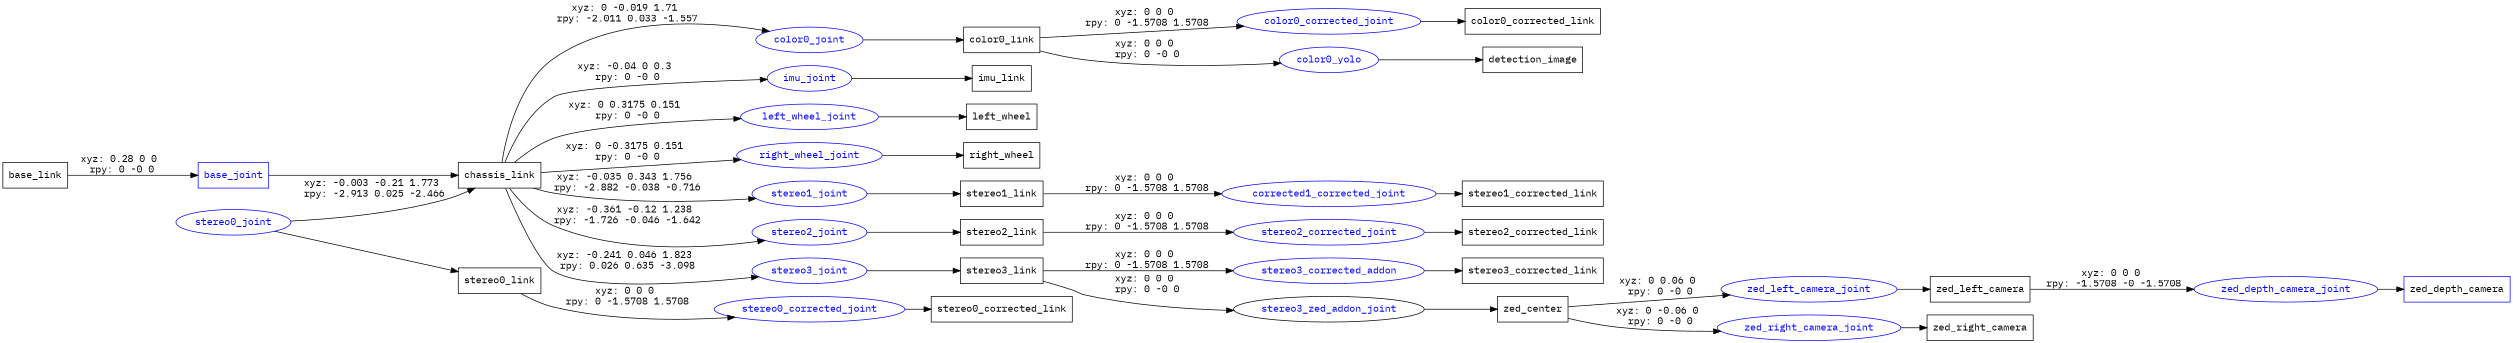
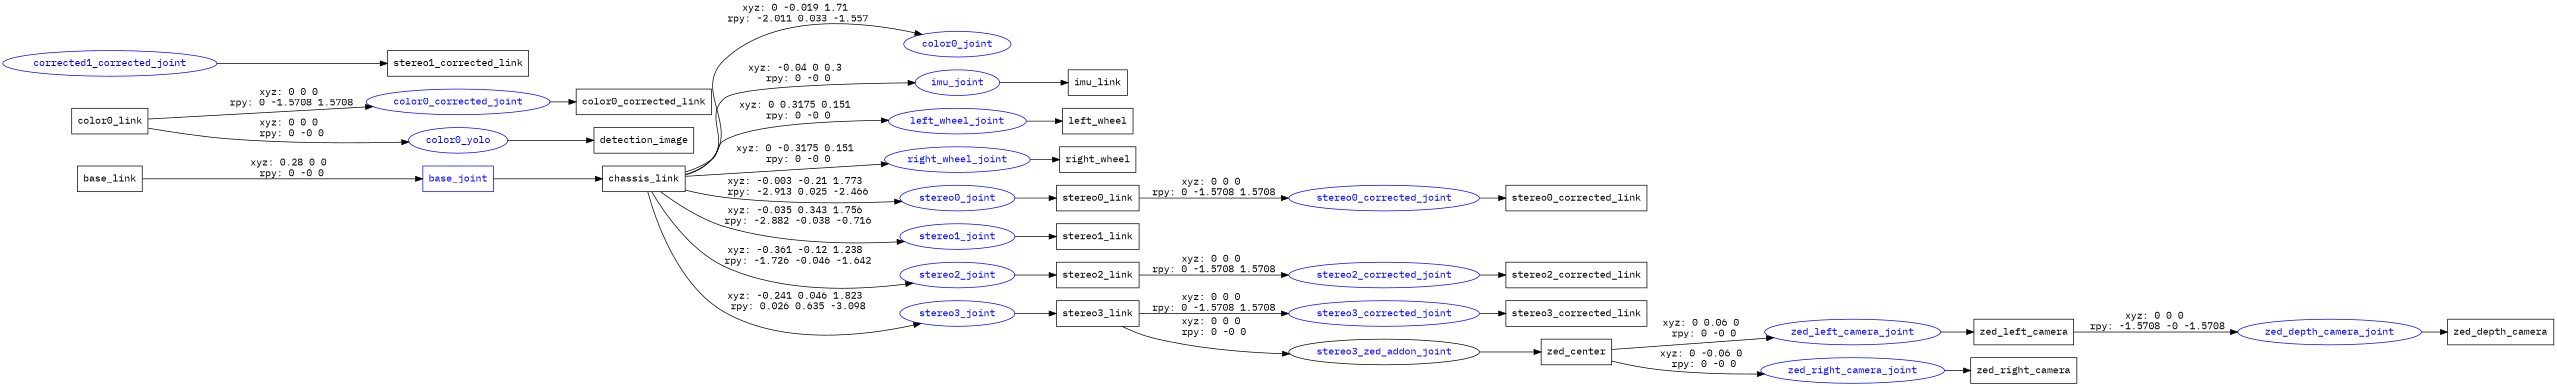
edge "color0_joint" -> "color0_link": removed
edge "stereo1_link" -> "corrected1_corrected_joint": removed, label "xyz: 0 0 0 rpy: 0 -1.5708 1.5708"
edge "stereo0_joint" -> "chassis_link": reversed
node "stereo3_corrected_addon": label "stereo3_corrected_addon" -> "stereo3_corrected_joint"
node "zed_depth_camera": color blue -> black
